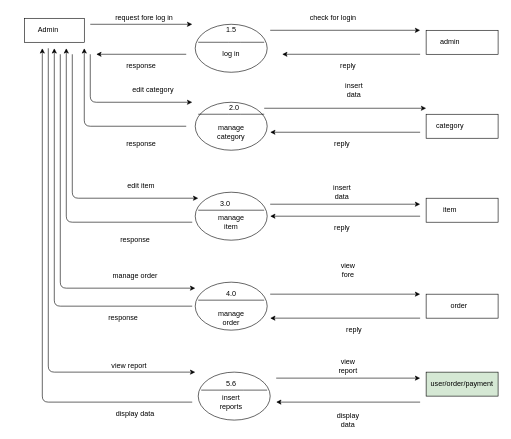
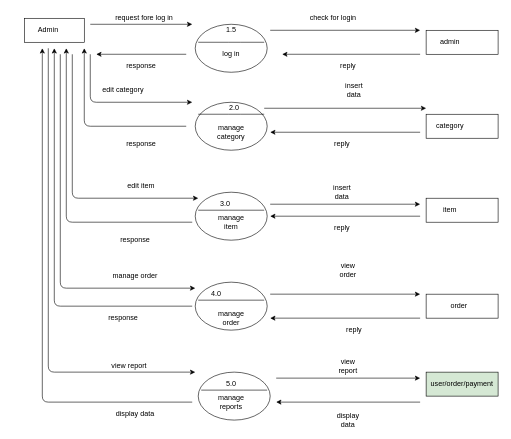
node "edit category": moved (153, 90) -> (123, 90)
node "view fore": label "view fore" -> "view order"
node "4.0": moved (231, 294) -> (216, 294)
node "5.6": label "5.6" -> "5.0"
node "insert reports": label "insert reports" -> "manage reports"
